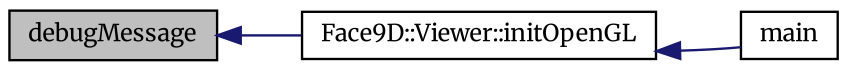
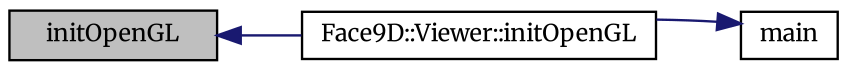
node "debugMessage": label "debugMessage" -> "initOpenGL"
edge "main" -> "Face9D::Viewer::initOpenGL": reversed
